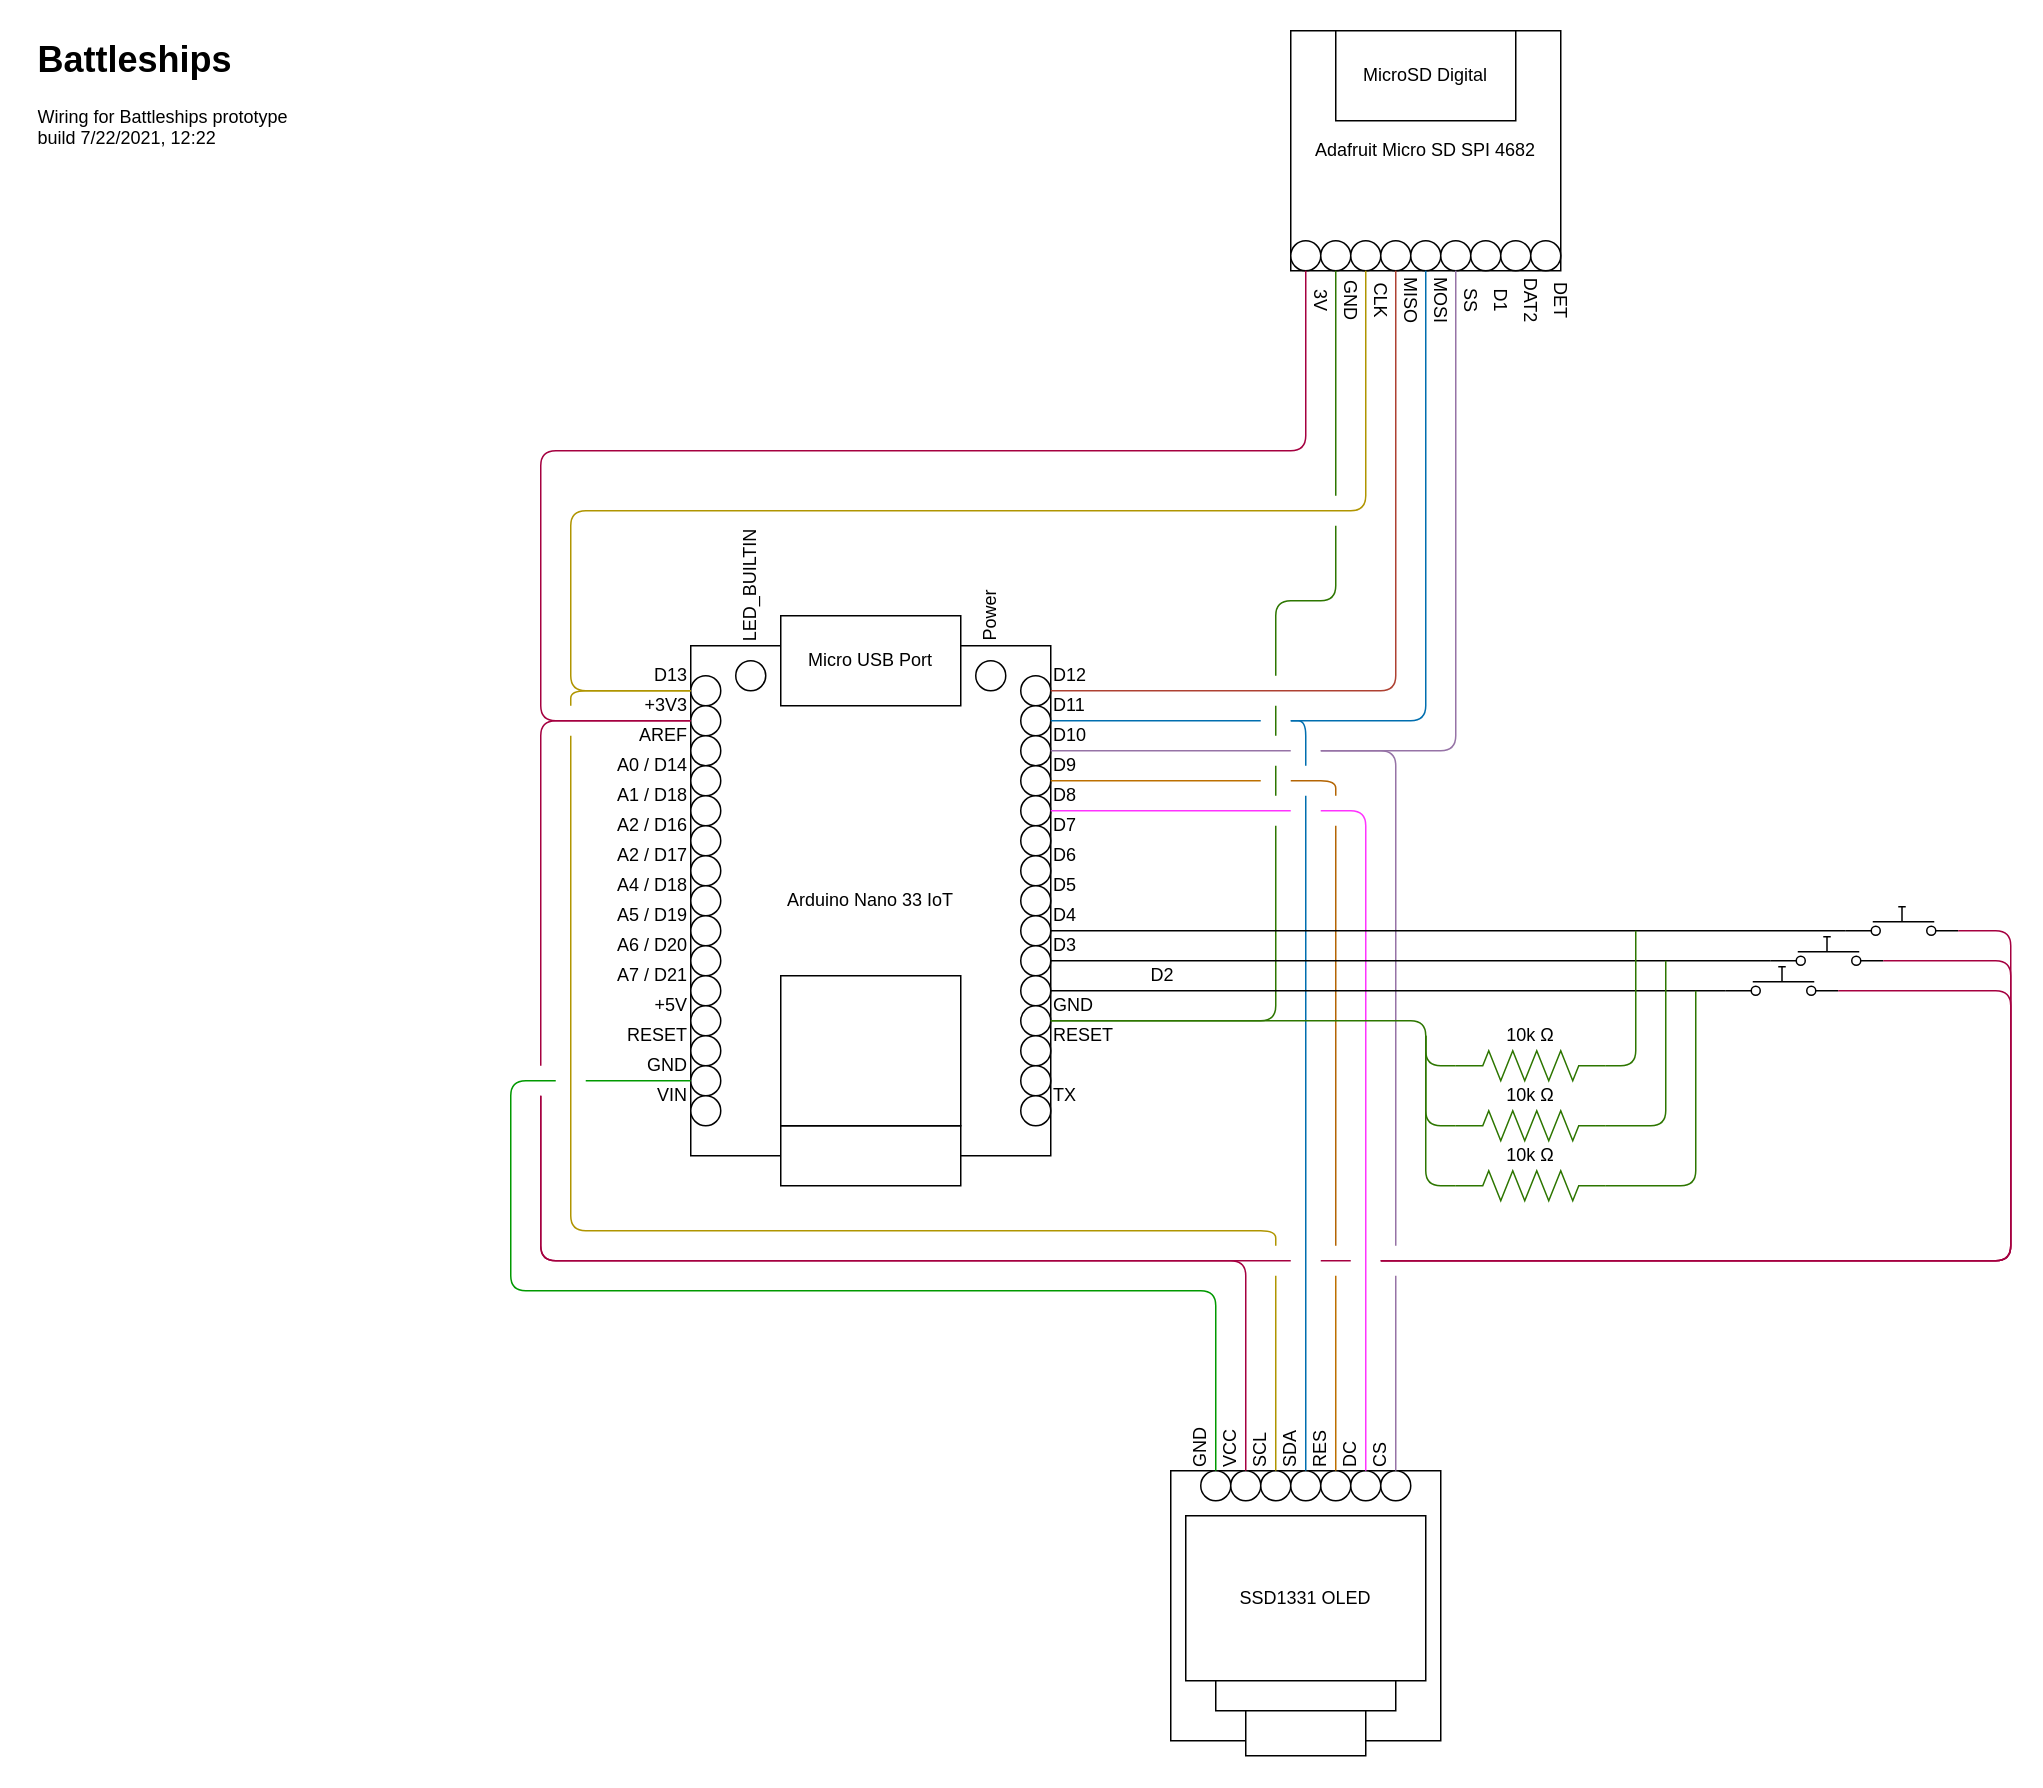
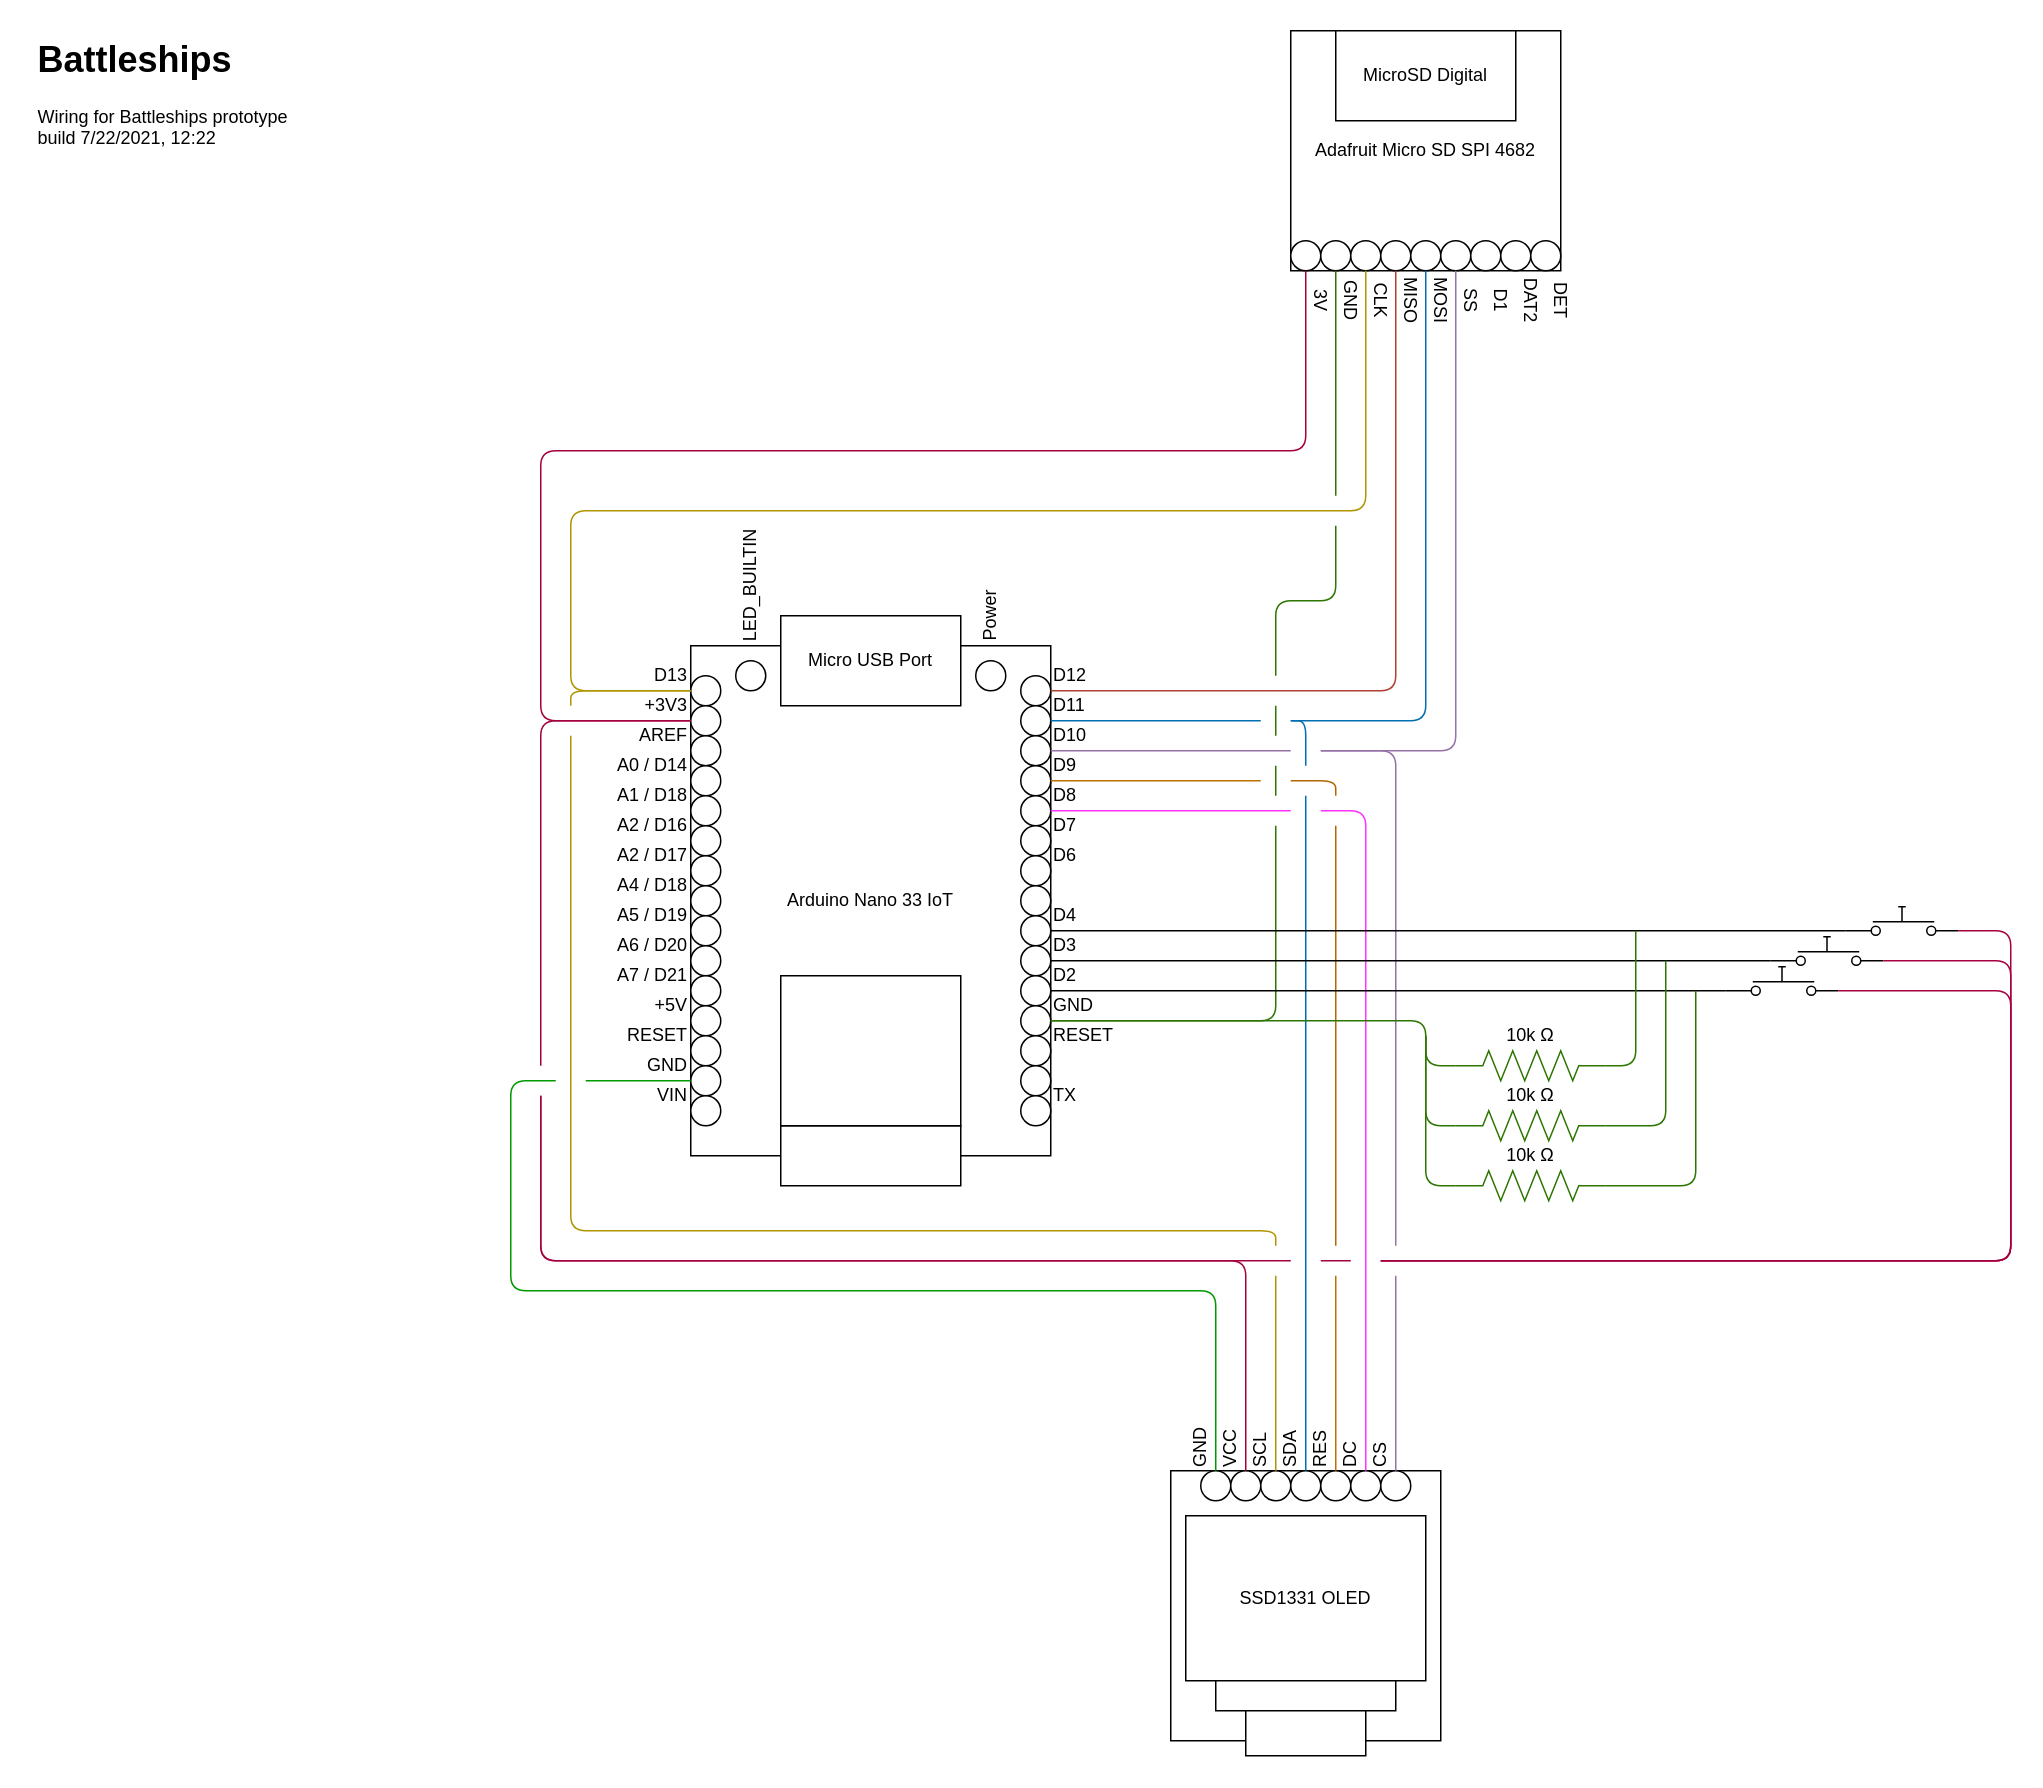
node "D5": removed
node "D2": moved (1178, 976) -> (1081, 976)
